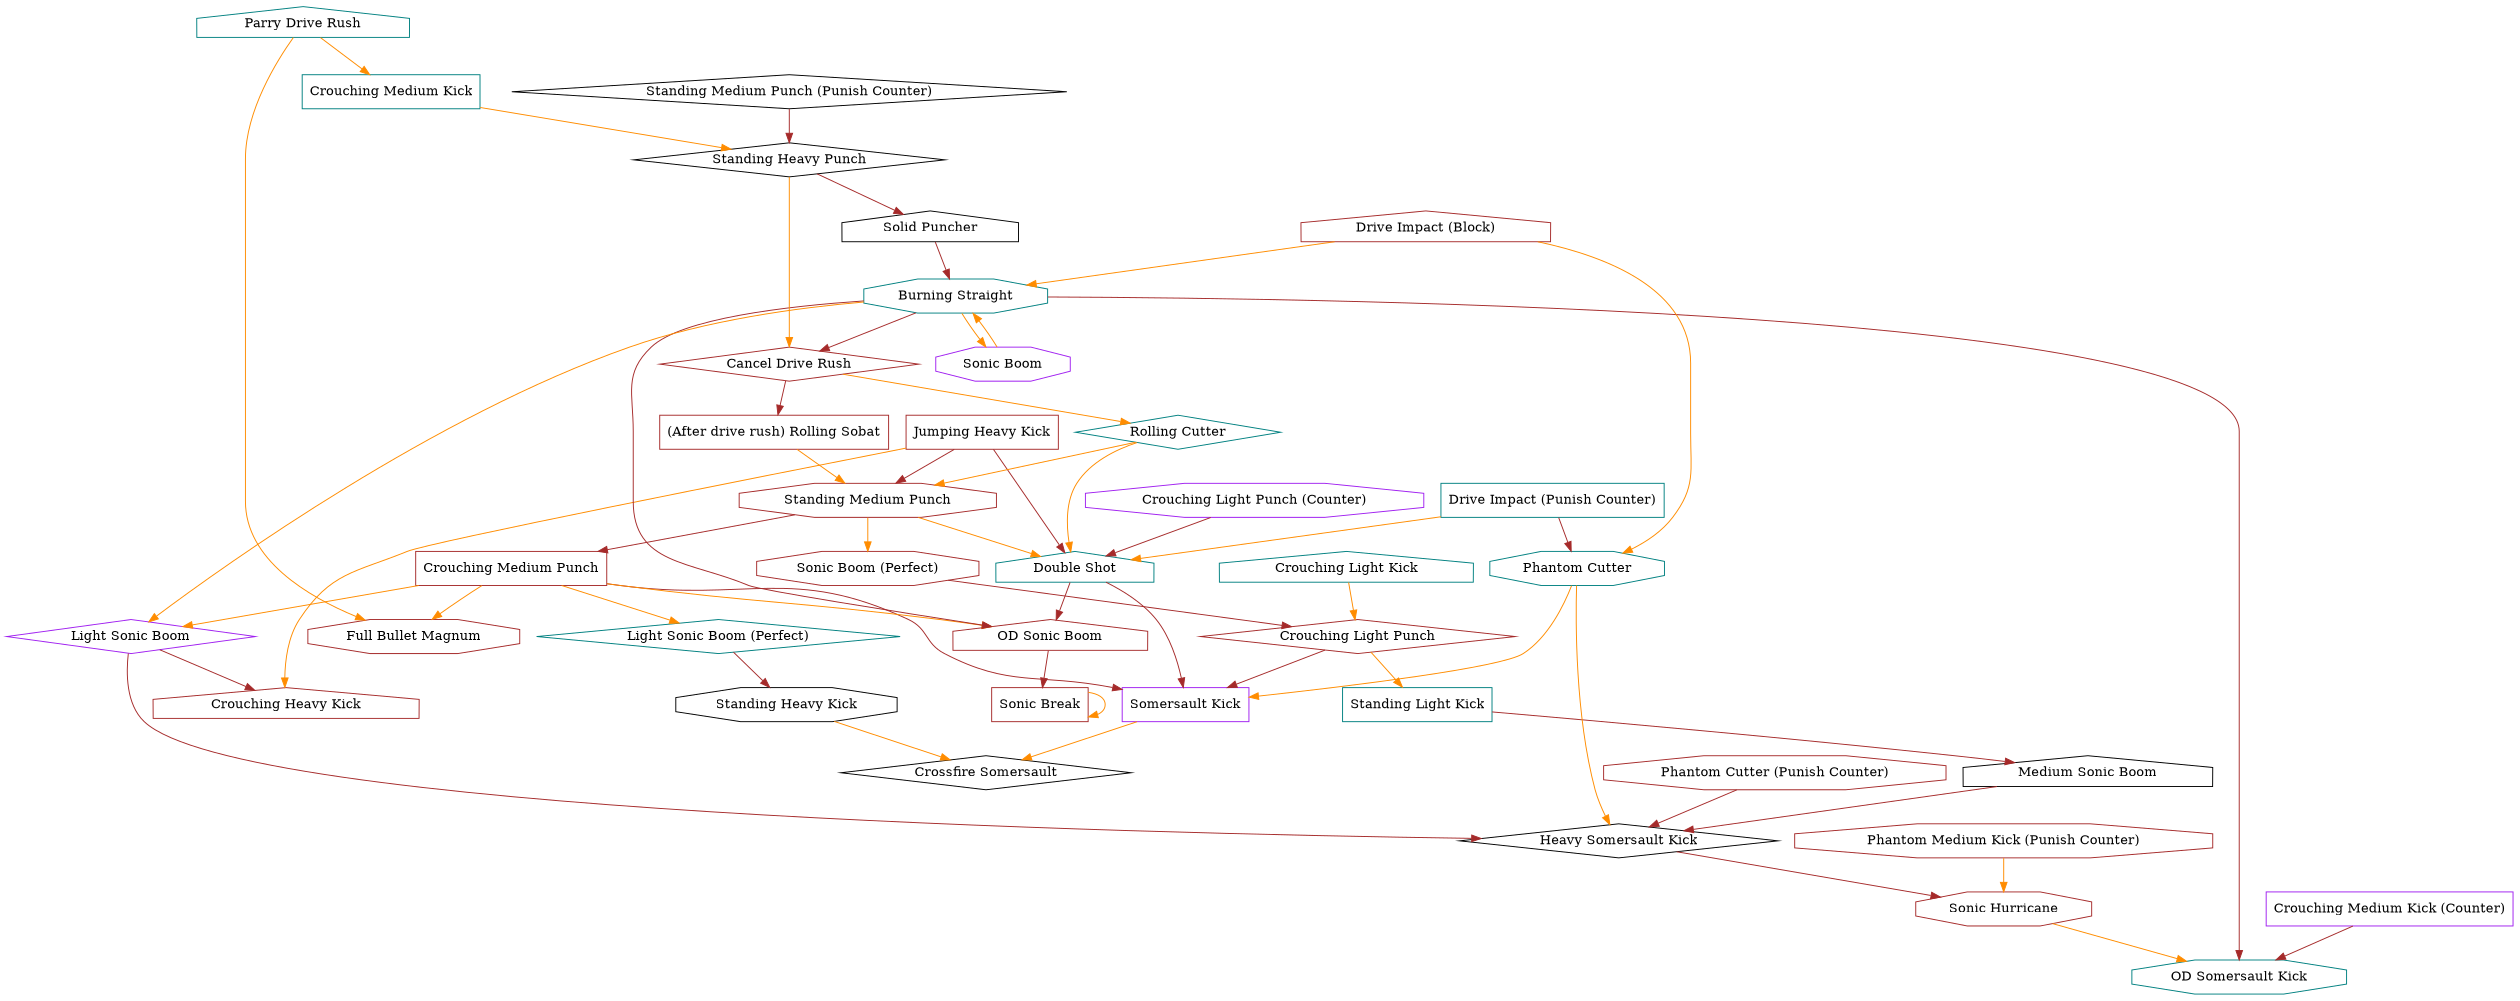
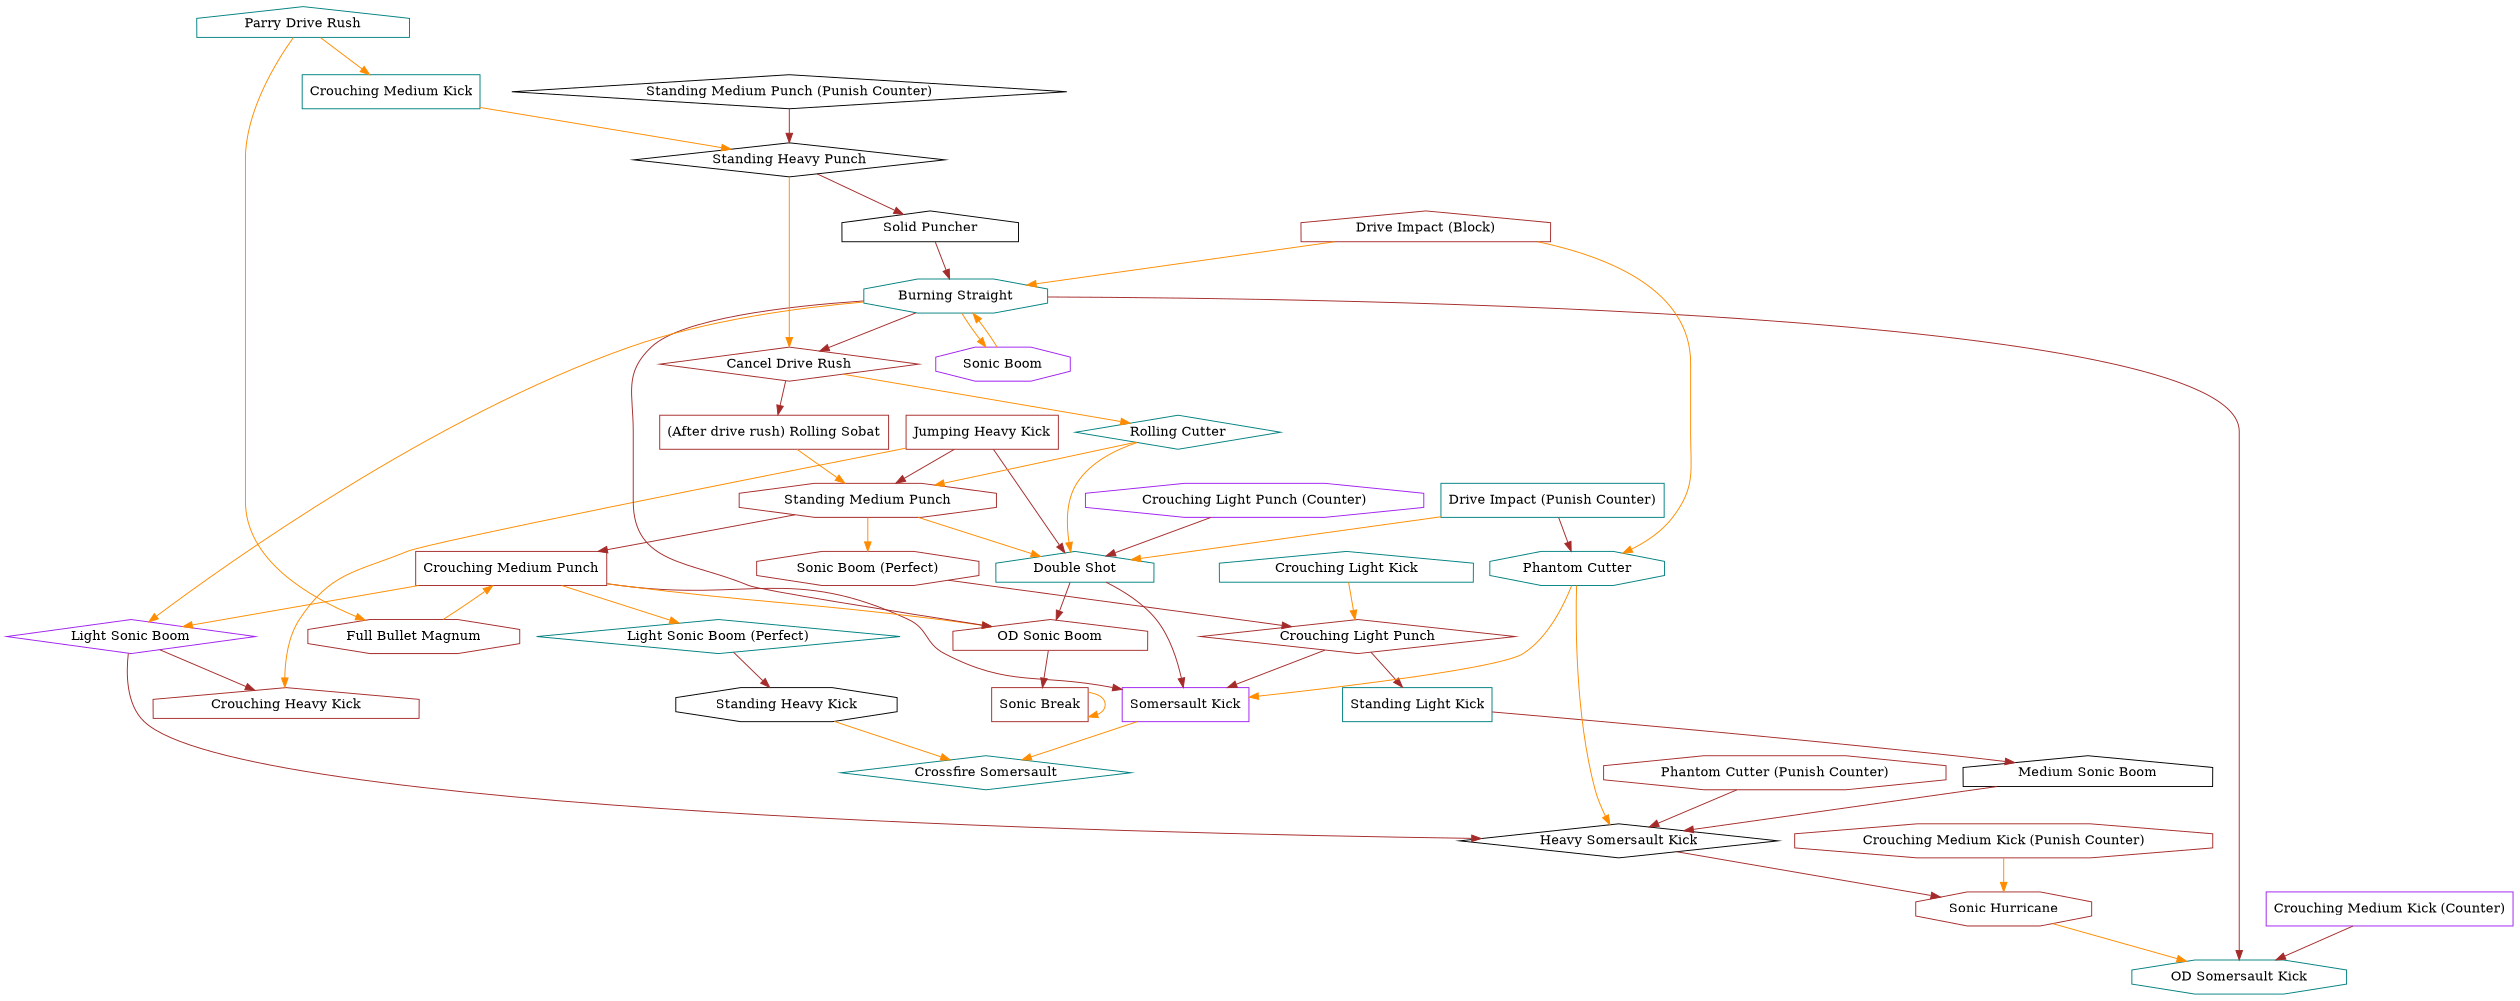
edge "Crouching Medium Punch" -> "Full Bullet Magnum": reversed
edge "Crouching Light Punch" -> "Standing Light Kick": color darkorange -> brown
node "Crossfire Somersault": color black -> teal
node "Phantom Medium Kick (Punish Counter)": label "Phantom Medium Kick (Punish Counter)" -> "Crouching Medium Kick (Punish Counter)"
